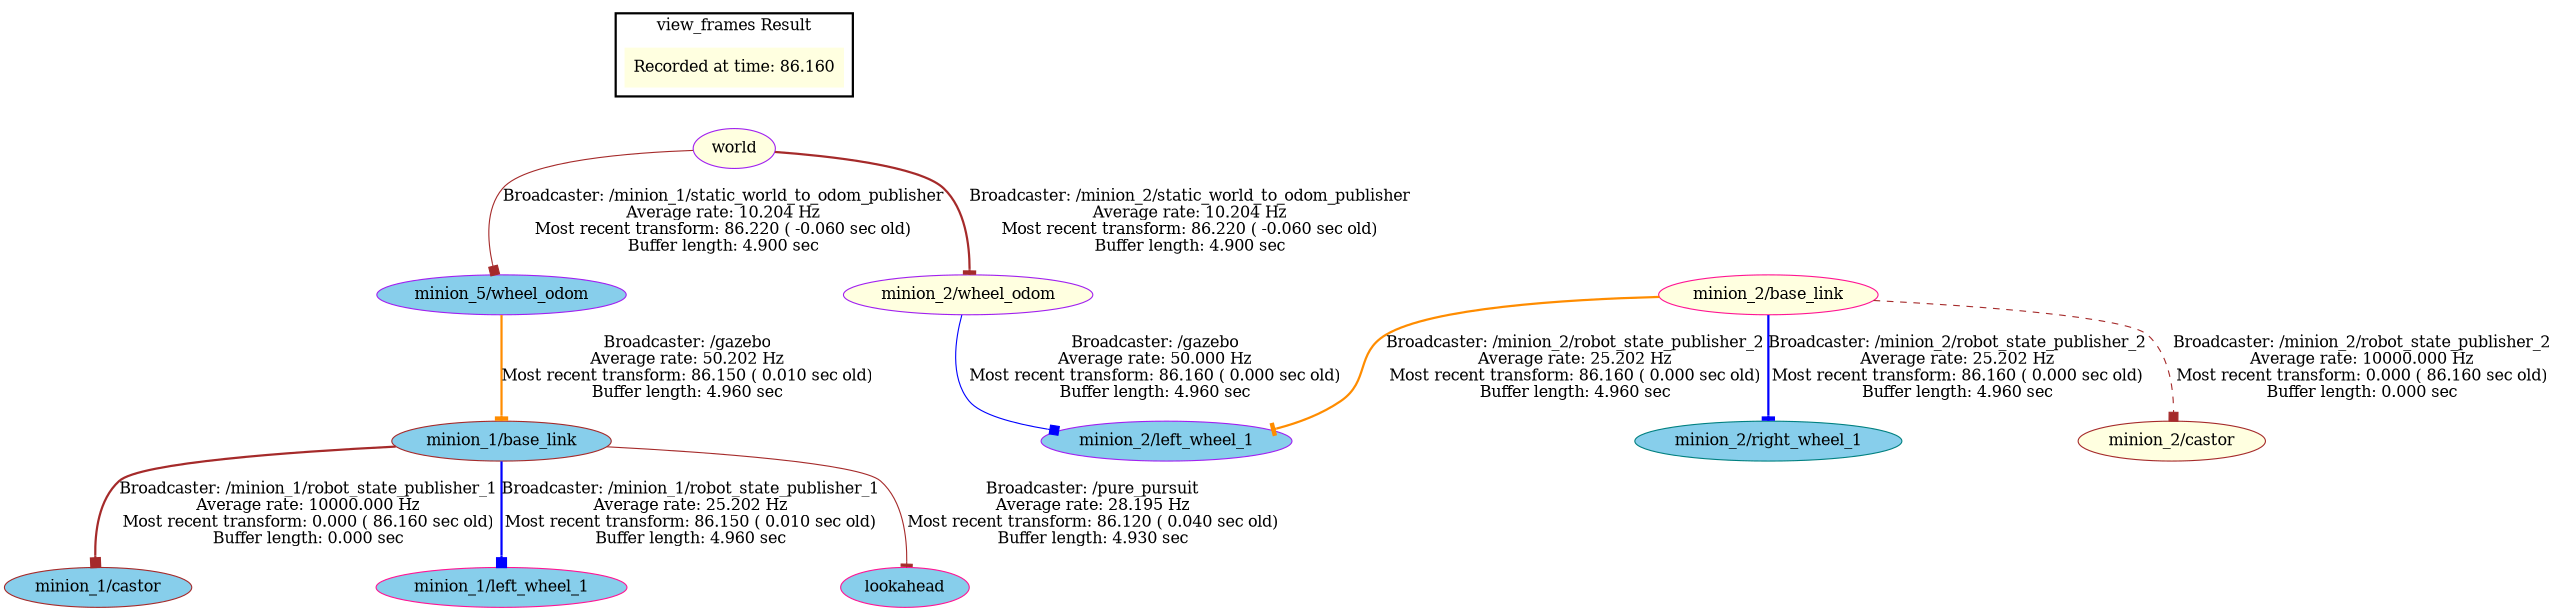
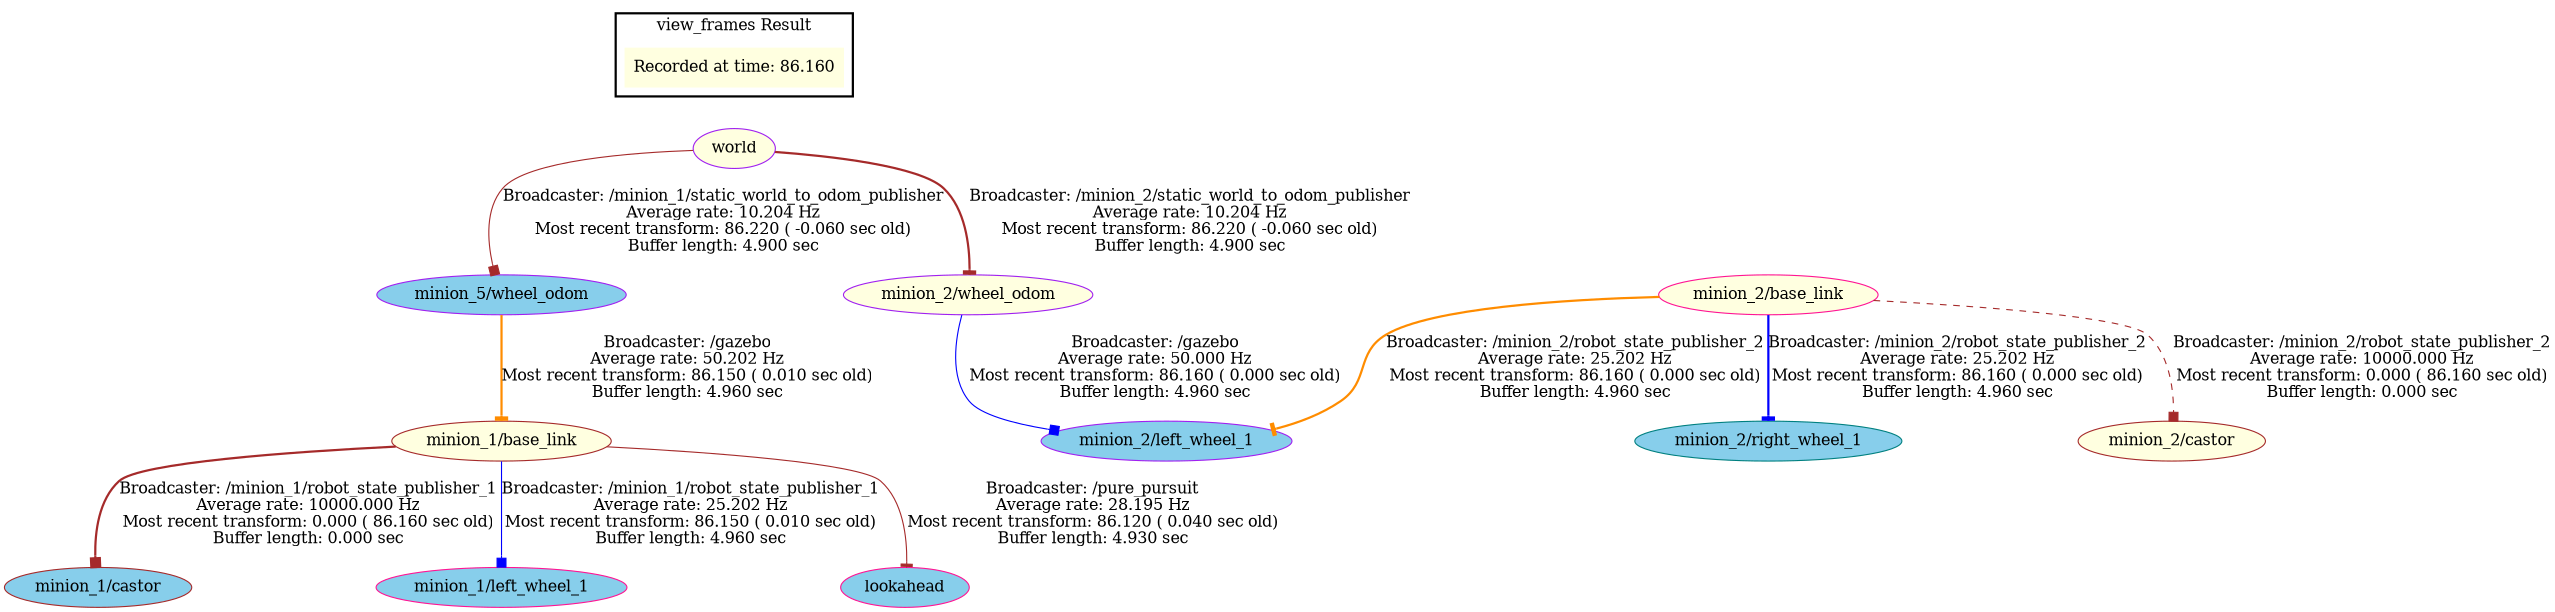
node "minion_1/base_link": fillcolor skyblue -> lightyellow
edge "minion_1/base_link" -> "minion_1/left_wheel_1": style bold -> solid
